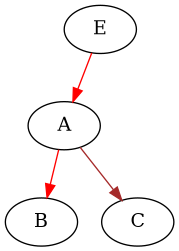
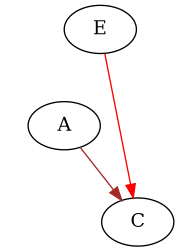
edge "E" -> "A": now "E" -> "C"
node "B": removed
